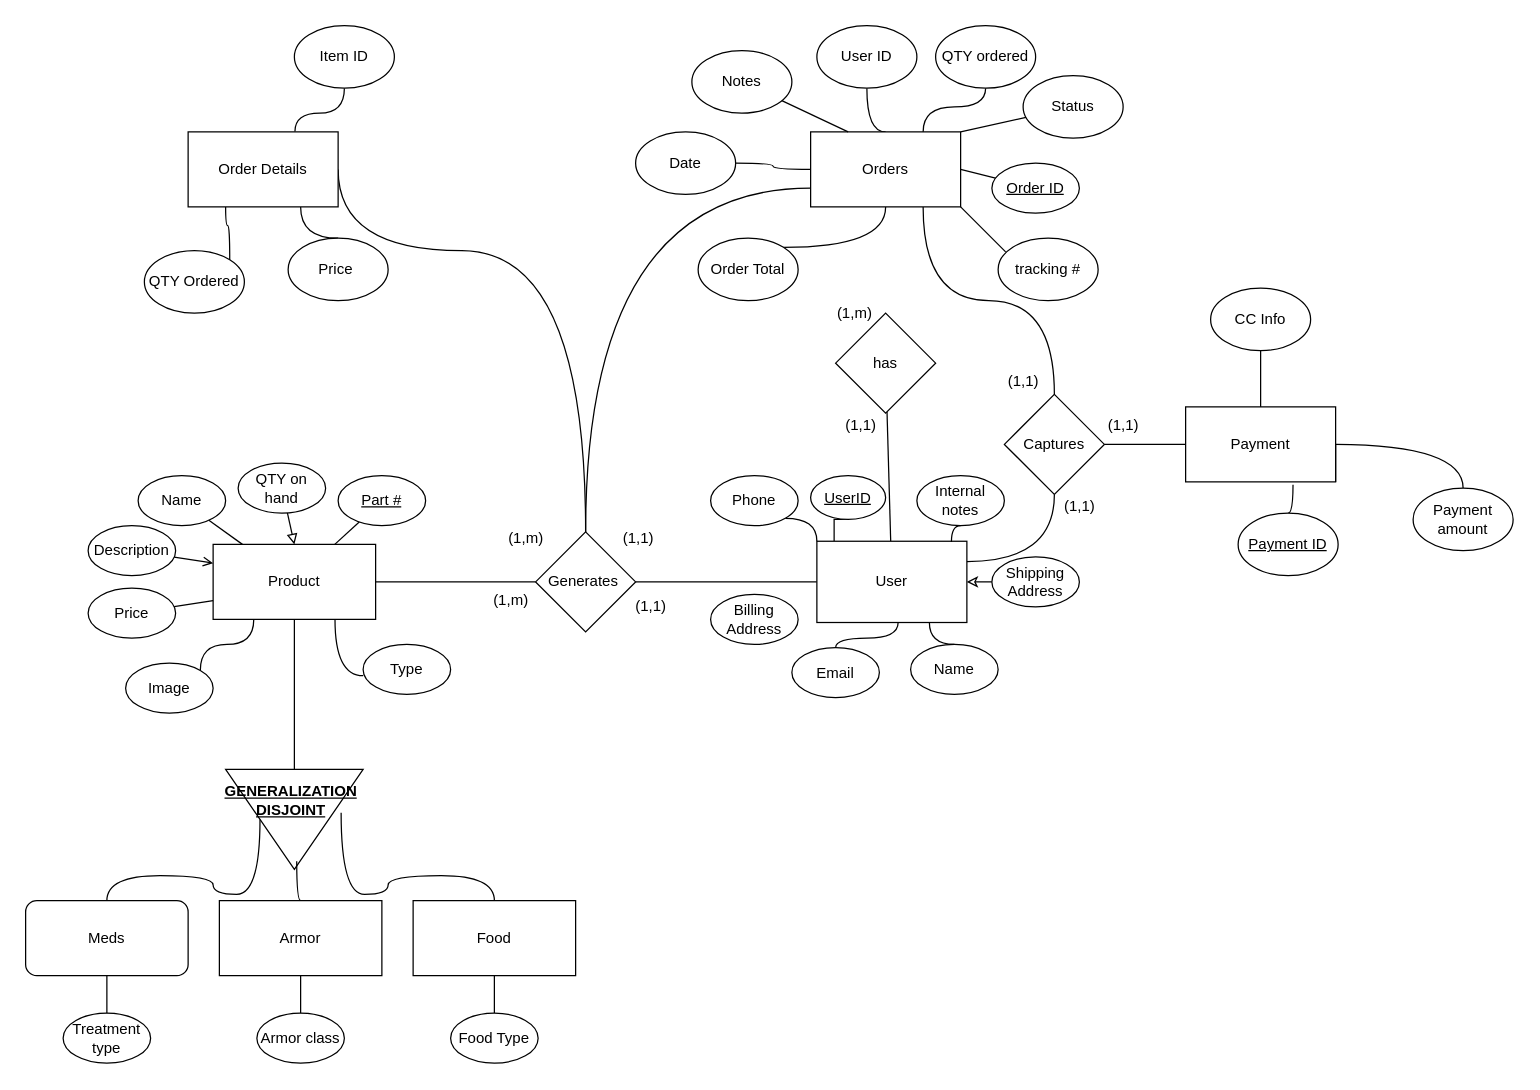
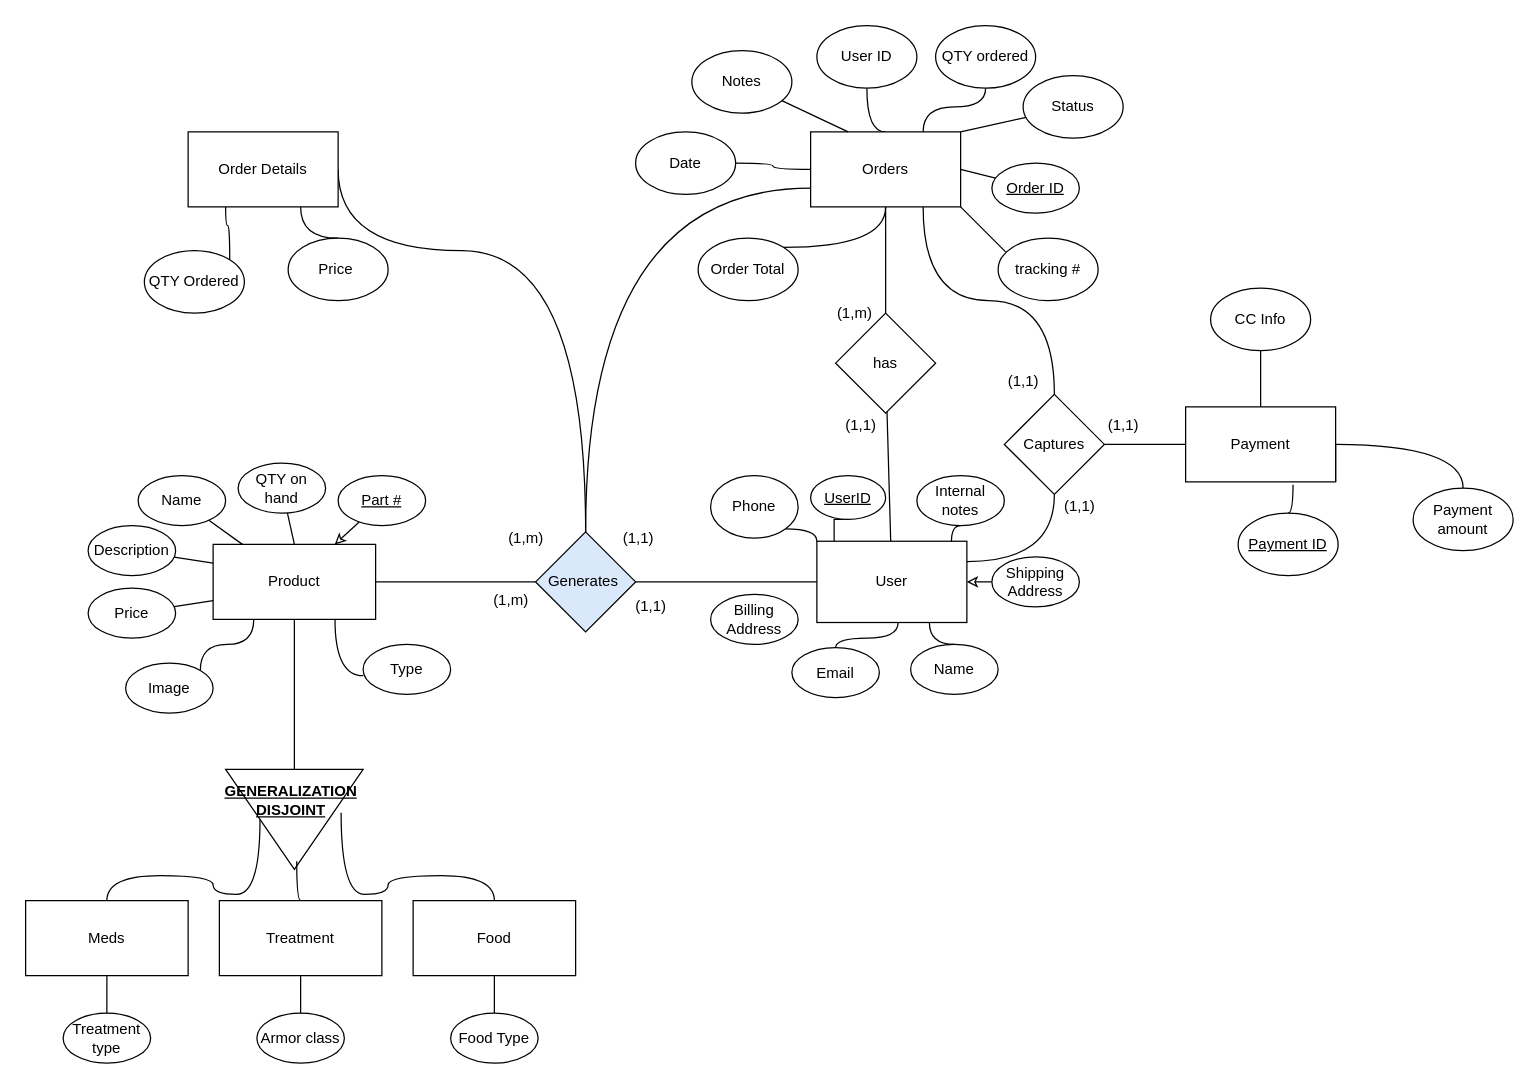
node "Item ID": removed
edge "Item ID" -- "Order Details": removed
edge "Orders" -- "has": added
node "Phone": size 88x50 -> 88x63
edge "QTY on hand" -> "Product": arrowhead block -> none
edge "Part #" -- "Product": arrowhead none -> classic
edge "Description" -> "Product": arrowhead open -> none
node "Generates": fillcolor #ffffff -> #dae8fc
node "Meds": shape rounded rectangle -> rectangle
node "Armor": label "Armor" -> "Treatment"
